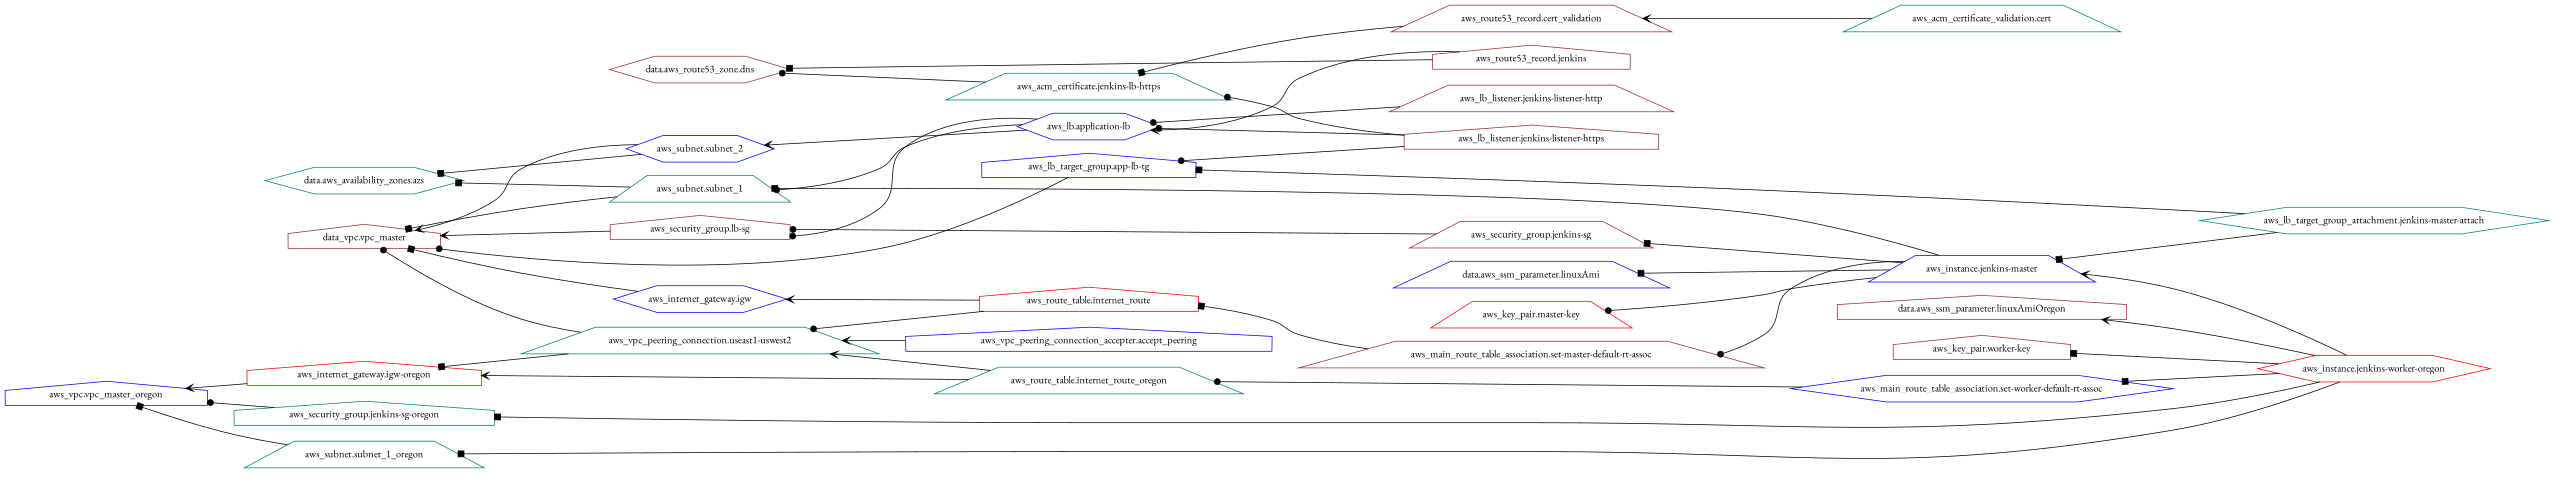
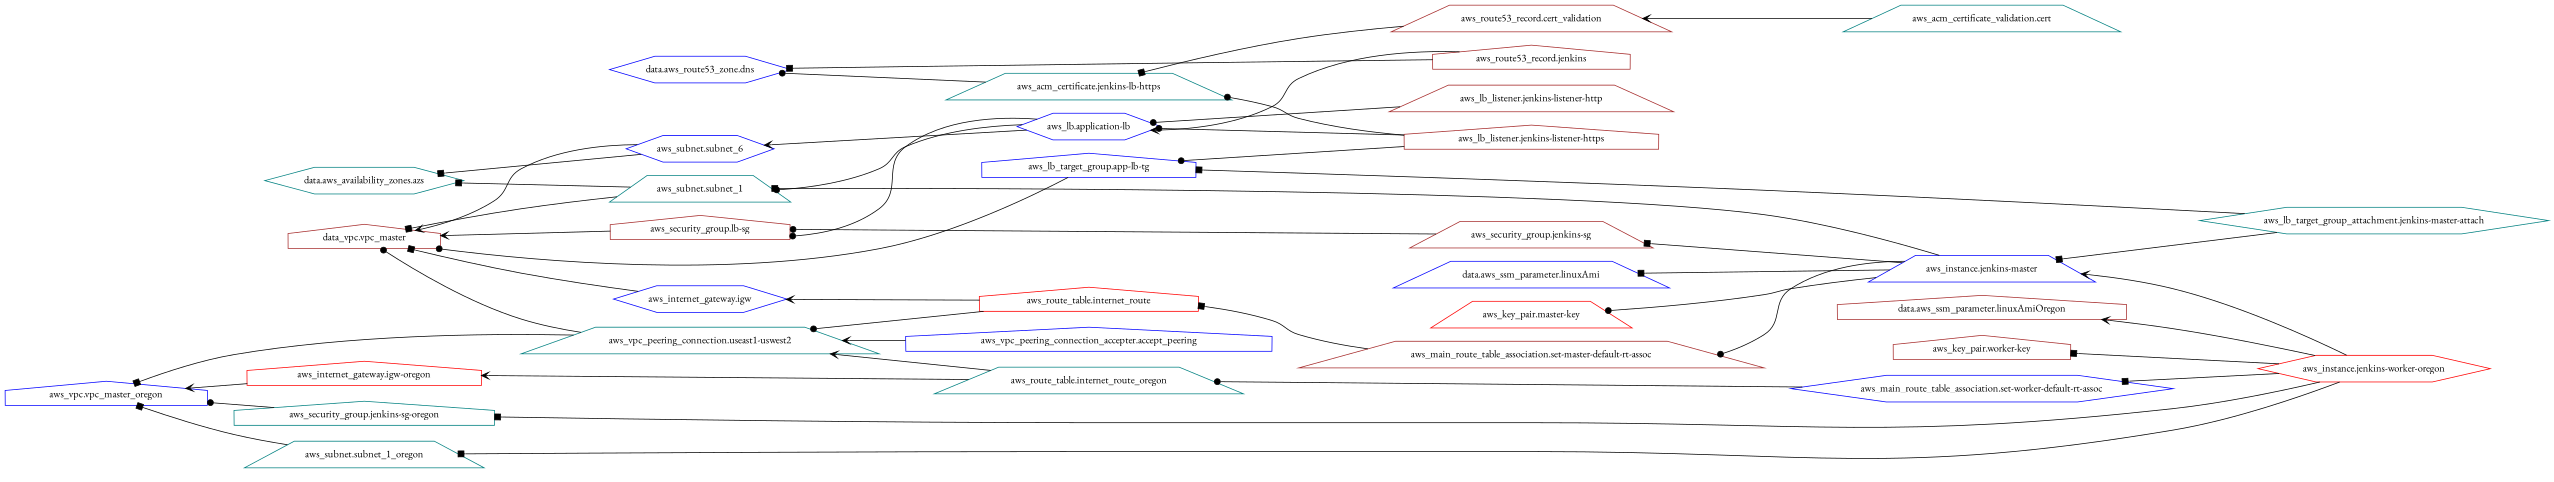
node "data.aws_route53_zone.dns": color brown -> blue
node "aws_subnet.subnet_2": label "aws_subnet.subnet_2" -> "aws_subnet.subnet_6"
edge "aws_vpc_peering_connection.useast1-uswest2" -> "aws_internet_gateway.igw-oregon": now "aws_vpc_peering_connection.useast1-uswest2" -> "aws_vpc.vpc_master_oregon"
